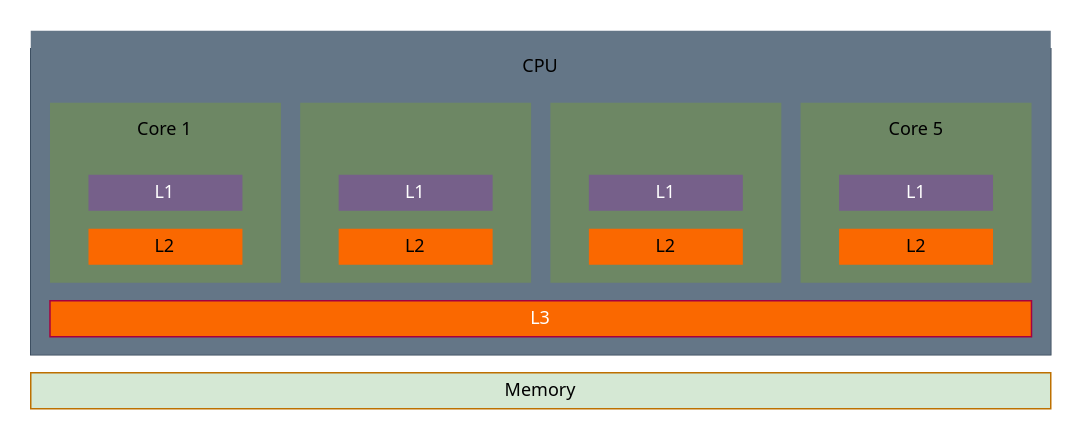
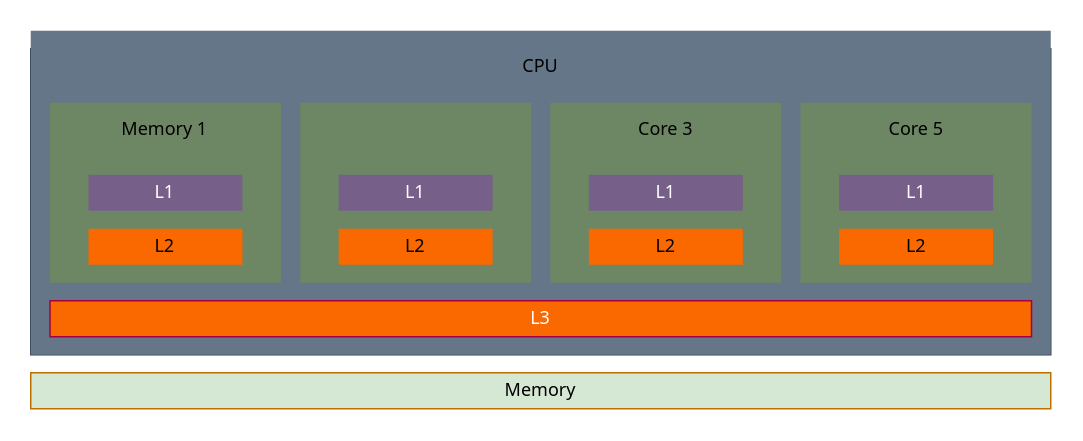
node "Core 1": label "Core 1" -> "Memory 1"
node "Core 3": added
